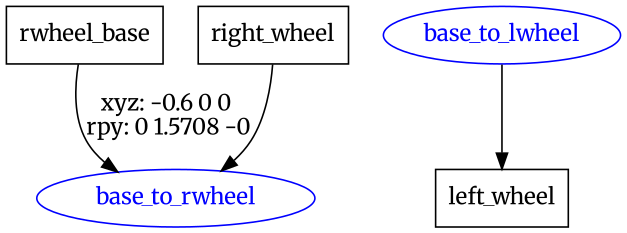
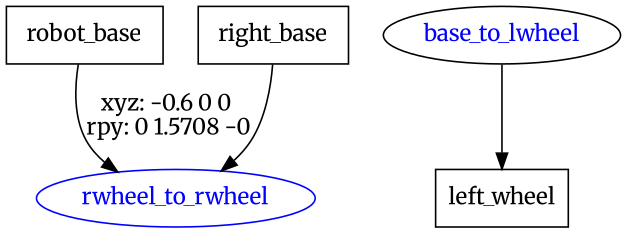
node "rwheel_base": label "rwheel_base" -> "robot_base"
node "right_wheel": label "right_wheel" -> "right_base"
node "base_to_lwheel": color blue -> black
node "base_to_rwheel": label "base_to_rwheel" -> "rwheel_to_rwheel"
